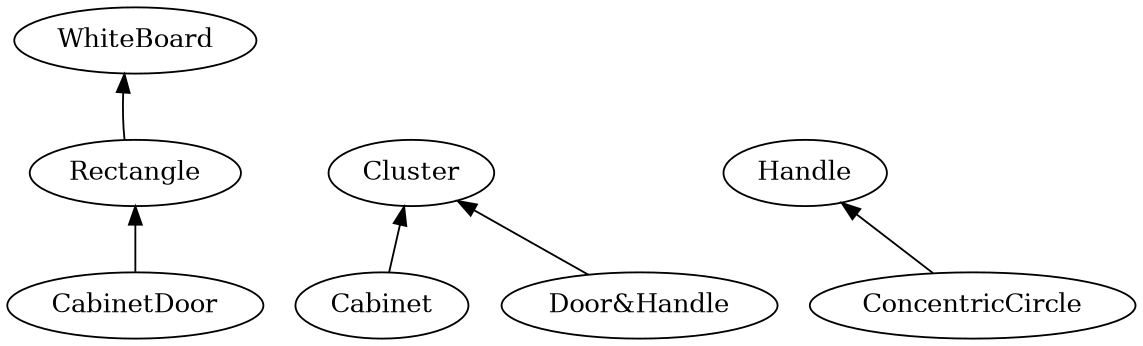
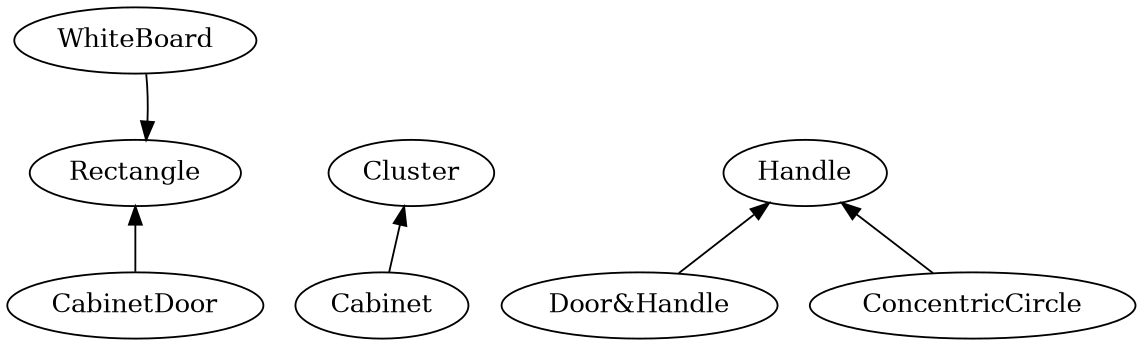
edge "Rectangle" -> "WhiteBoard": reversed
edge "Door&Handle" -> "Cluster": now "Door&Handle" -> "Handle"
